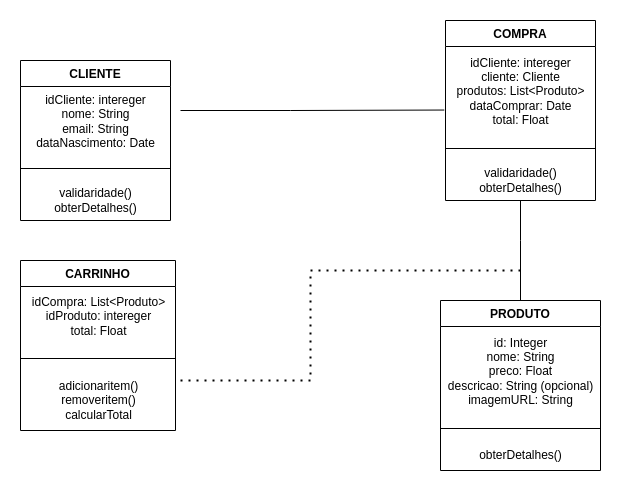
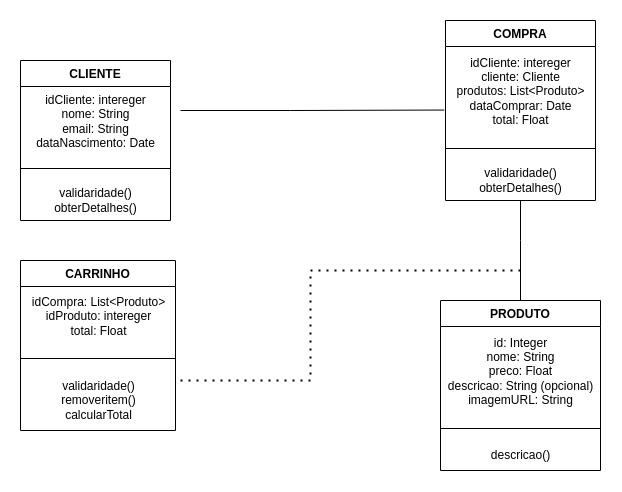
node "adicionaritem() removeritem() calcularTotal": label "adicionaritem() removeritem() calcularTotal" -> "validaridade() removeritem() calcularTotal"
node "obterDetalhes()": label "obterDetalhes()" -> "descricao()"
